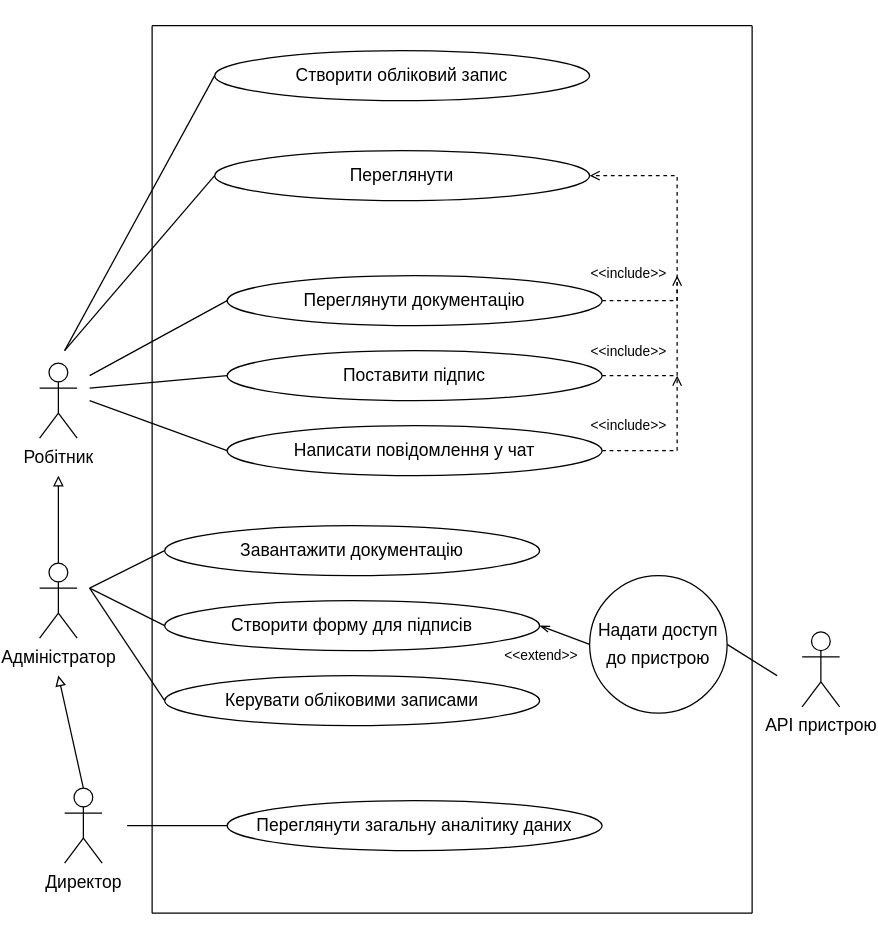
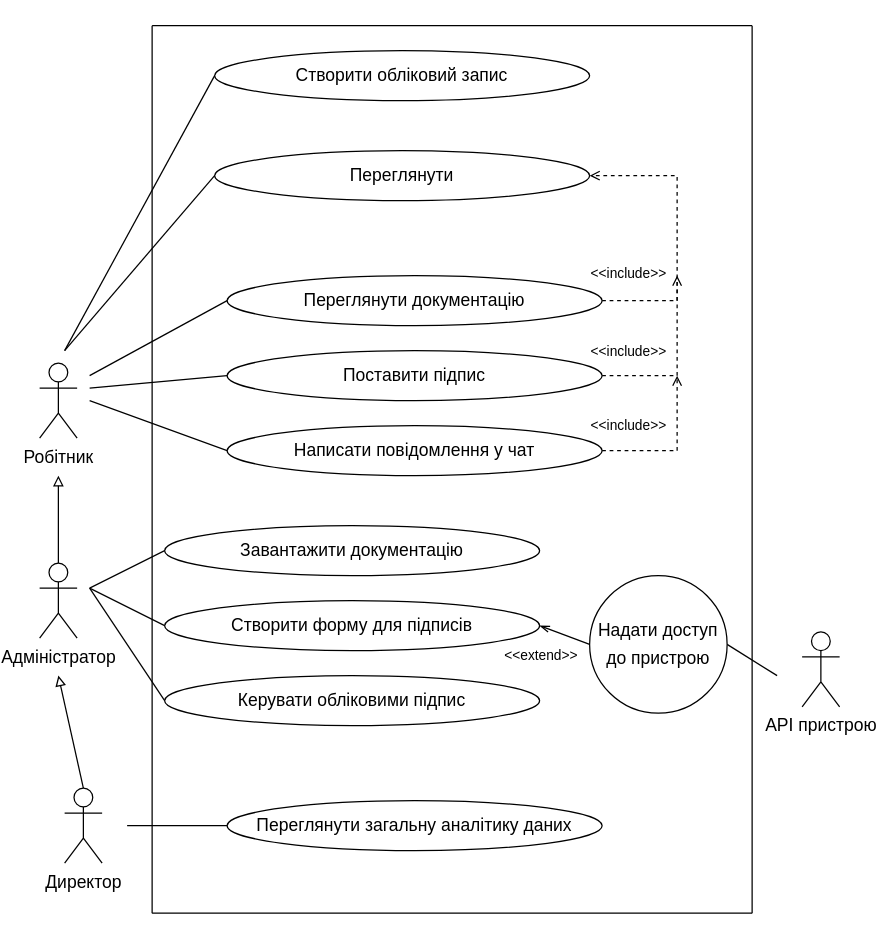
node "Керувати обліковими записами": label "Керувати обліковими записами" -> "Керувати обліковими підпис"
